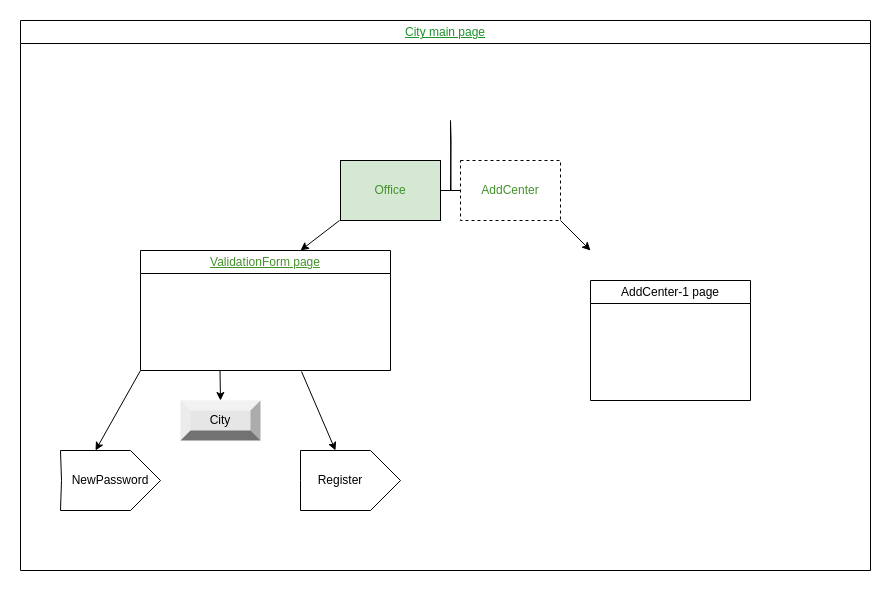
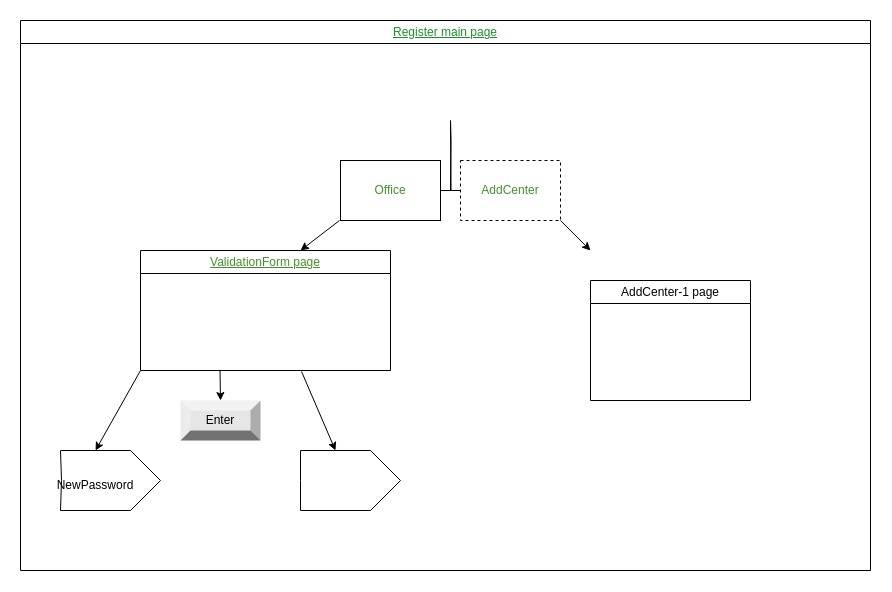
node "City main page": label "City main page" -> "Register main page"
node "Office": fillcolor #d5e8d4 -> #ffffff
node "City": label "City" -> "Enter"
node "NewPassword": moved (111, 481) -> (96, 486)
node "Register": removed
